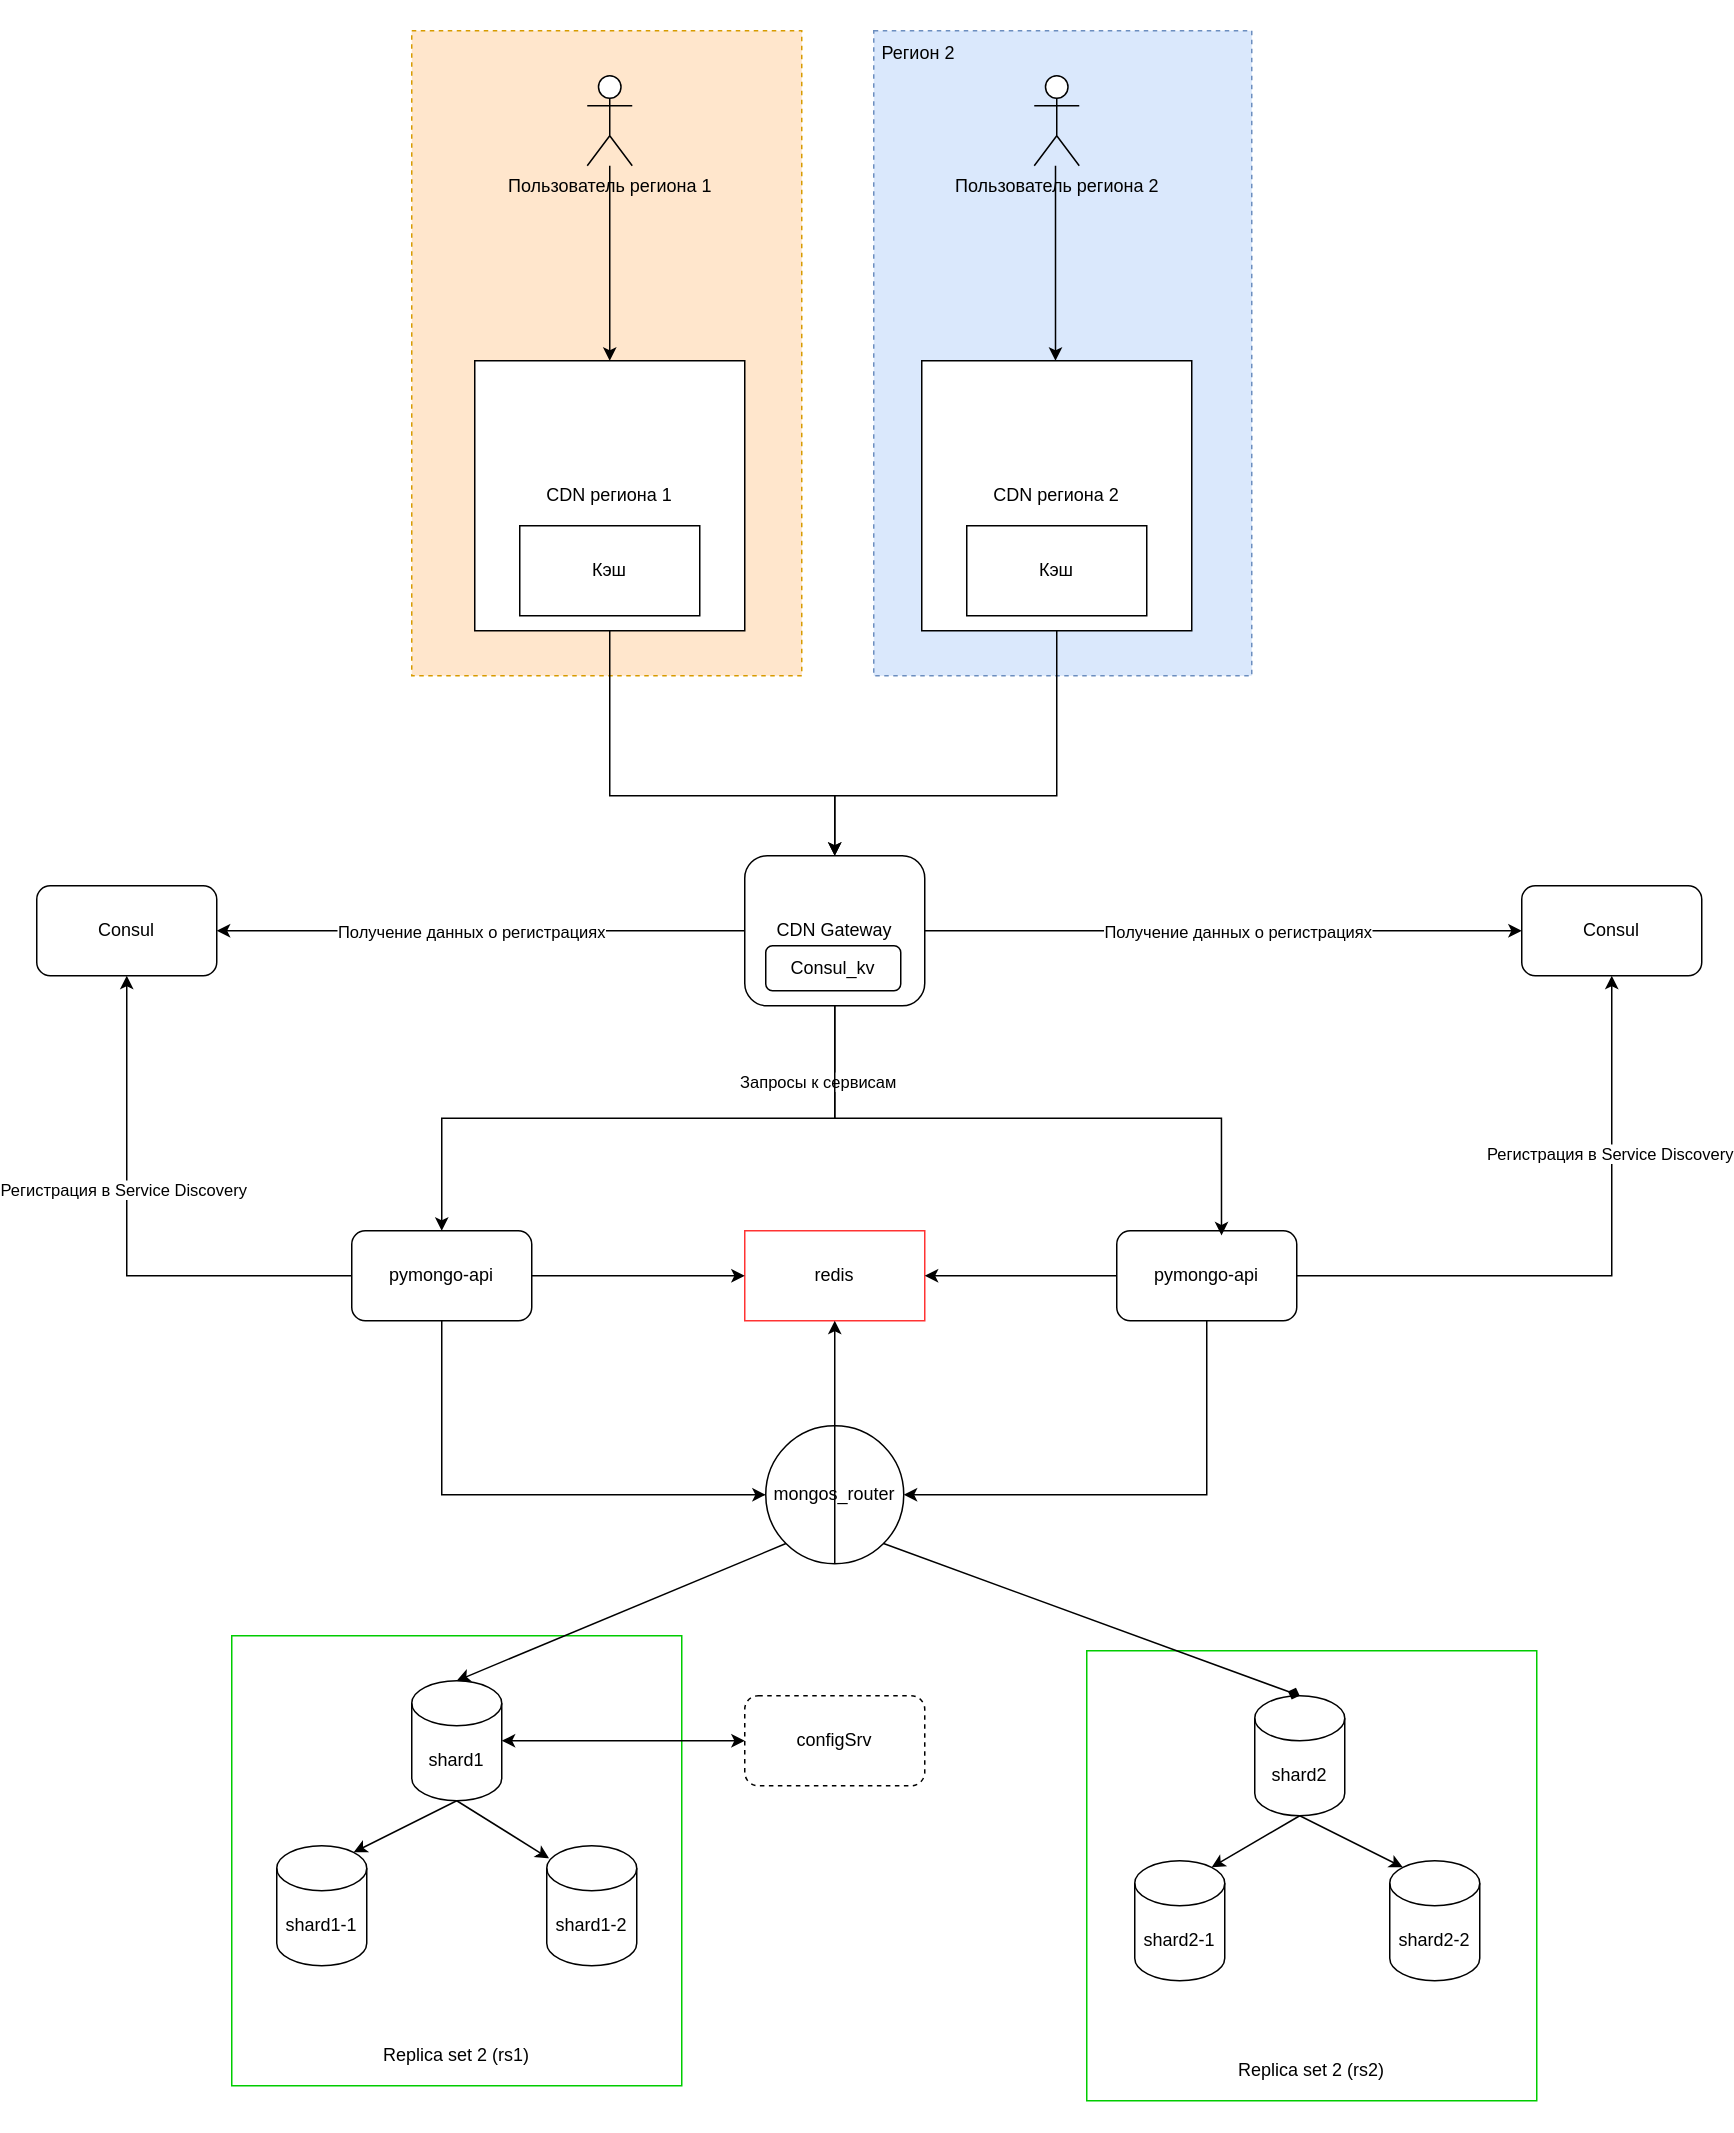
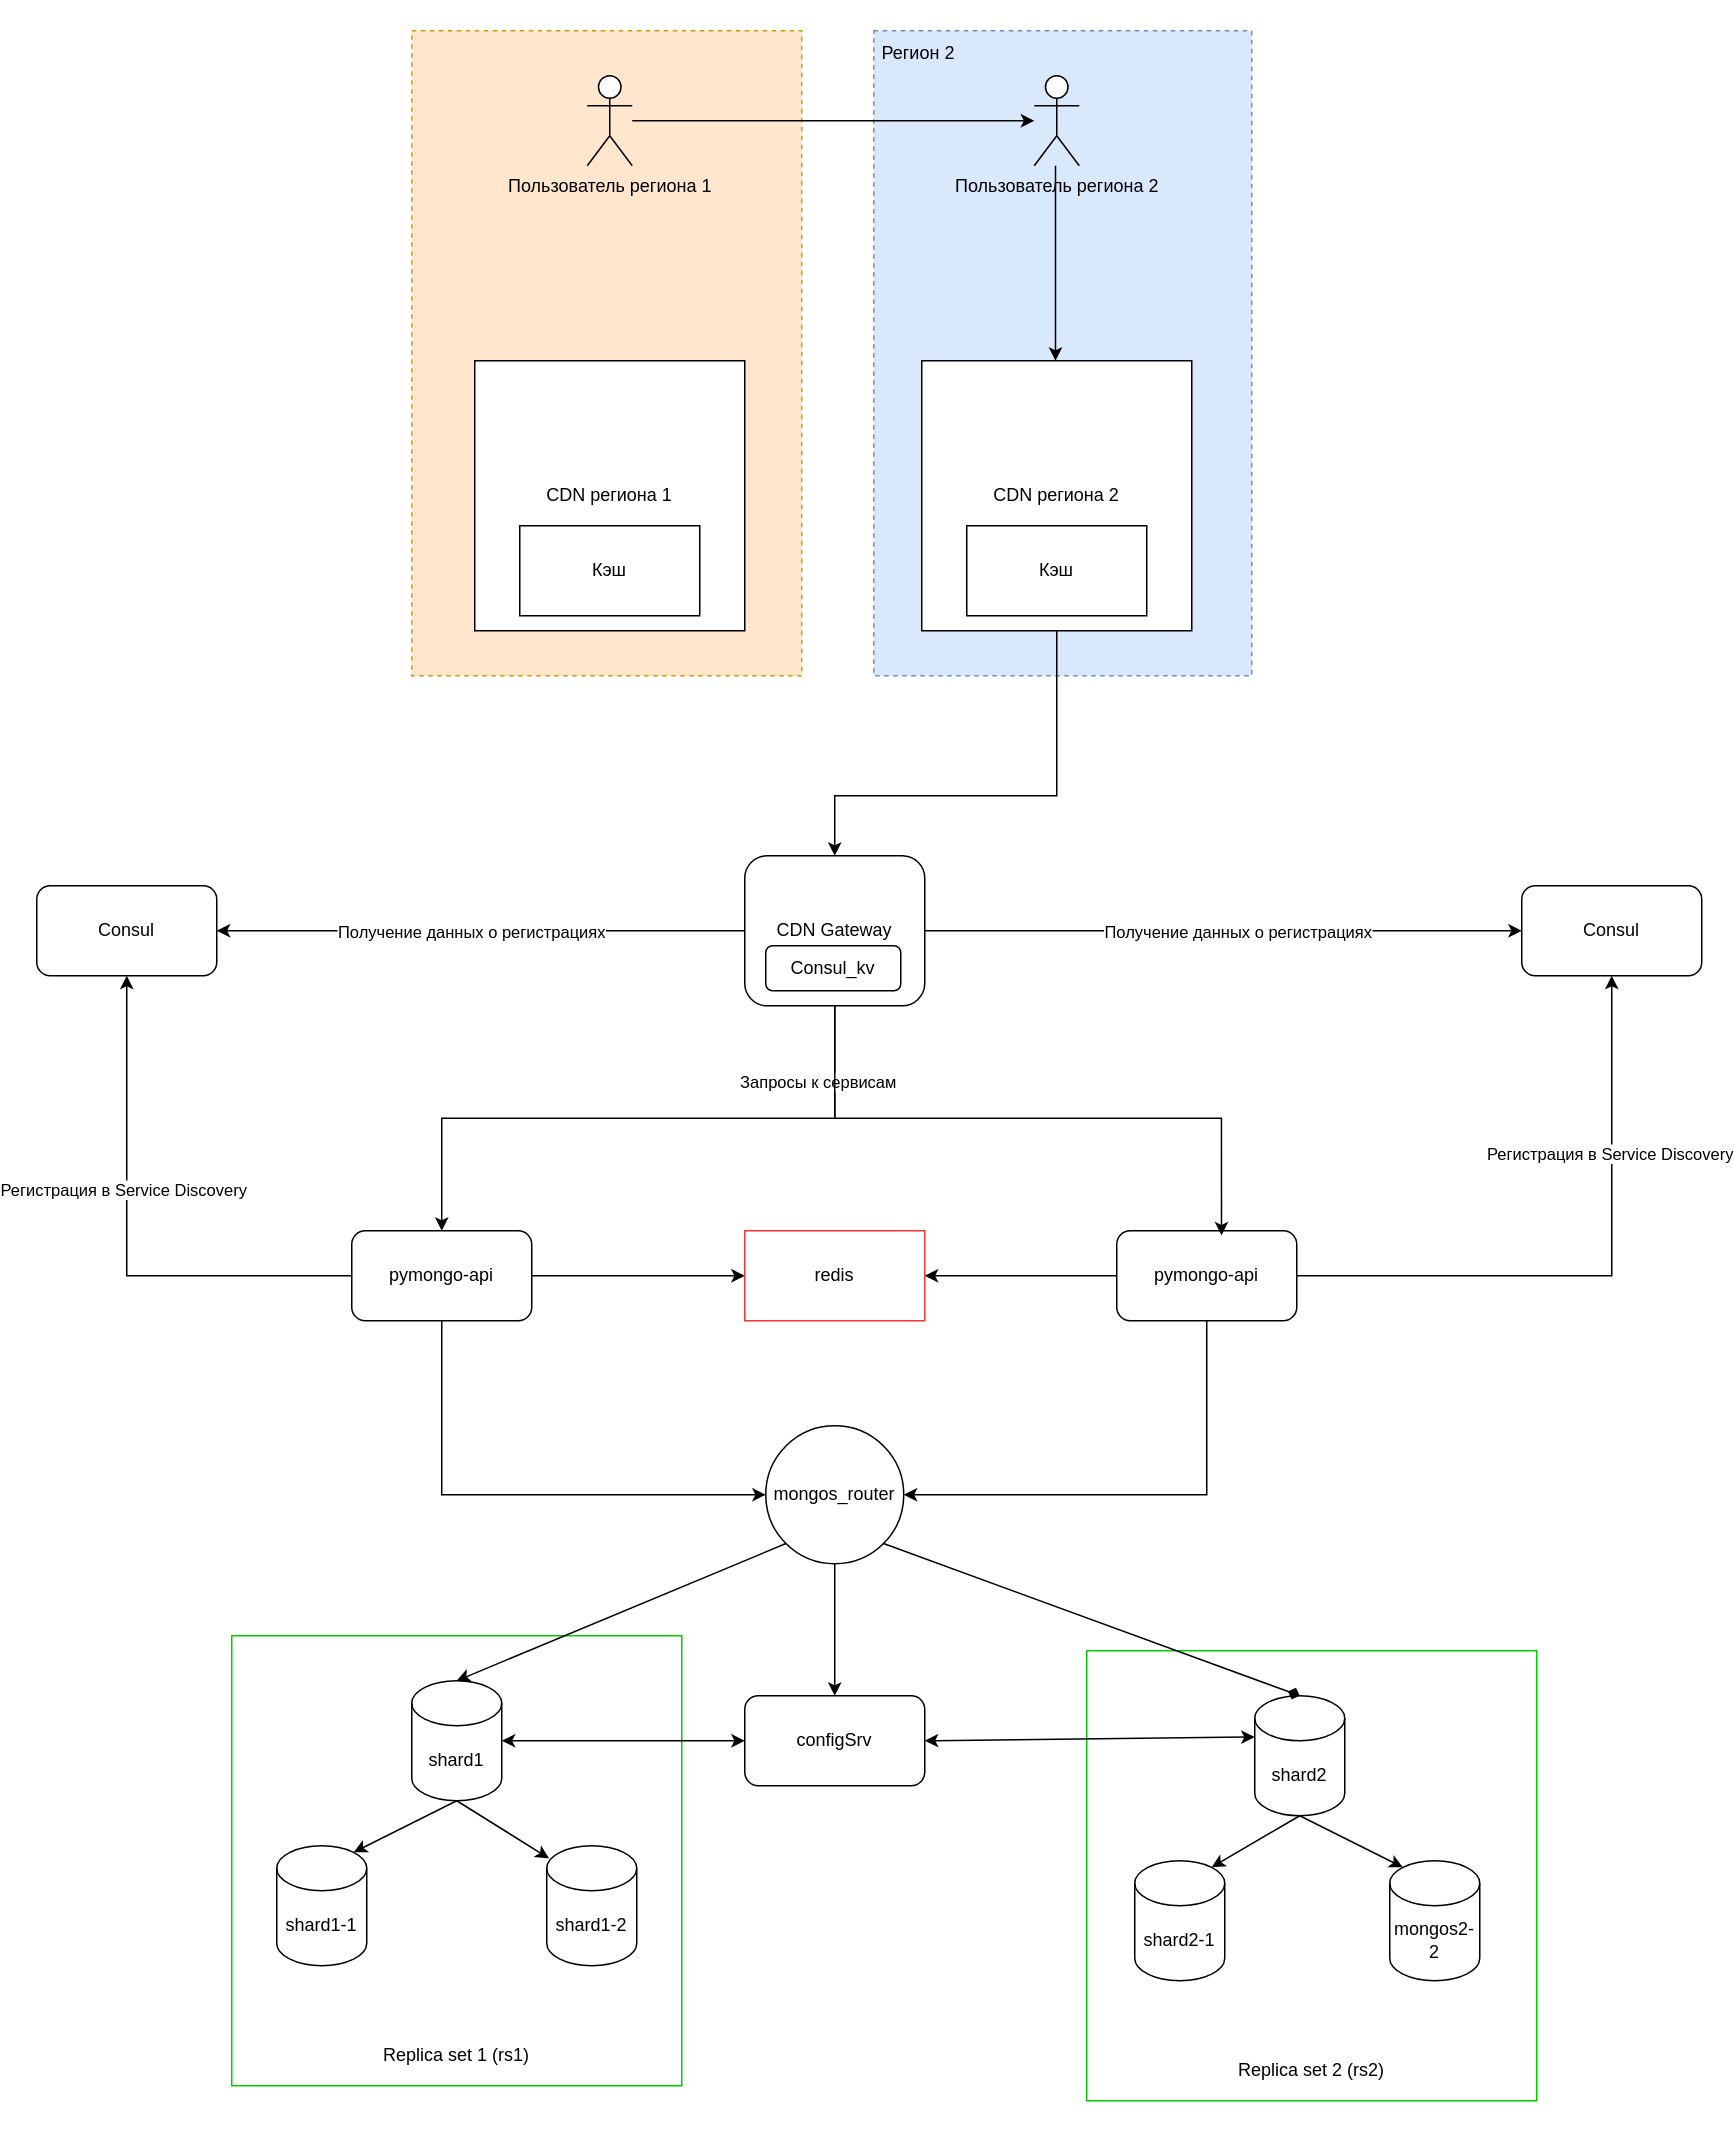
edge "Пользователь региона 1" -> "CDN региона 1": now "Пользователь региона 1" -> "Пользователь региона 2"
edge "CDN региона 1" -> "CDN Gateway": removed
edge "mongos_router" -> "redis": now "mongos_router" -> "configSrv"
edge "configSrv" -- "shard2": added
node "configSrv": style dashed -> solid
node "Replica set 2 (rs1)": label "Replica set 2 (rs1)" -> "Replica set 1 (rs1)"
node "shard2-2": label "shard2-2" -> "mongos2-2"
